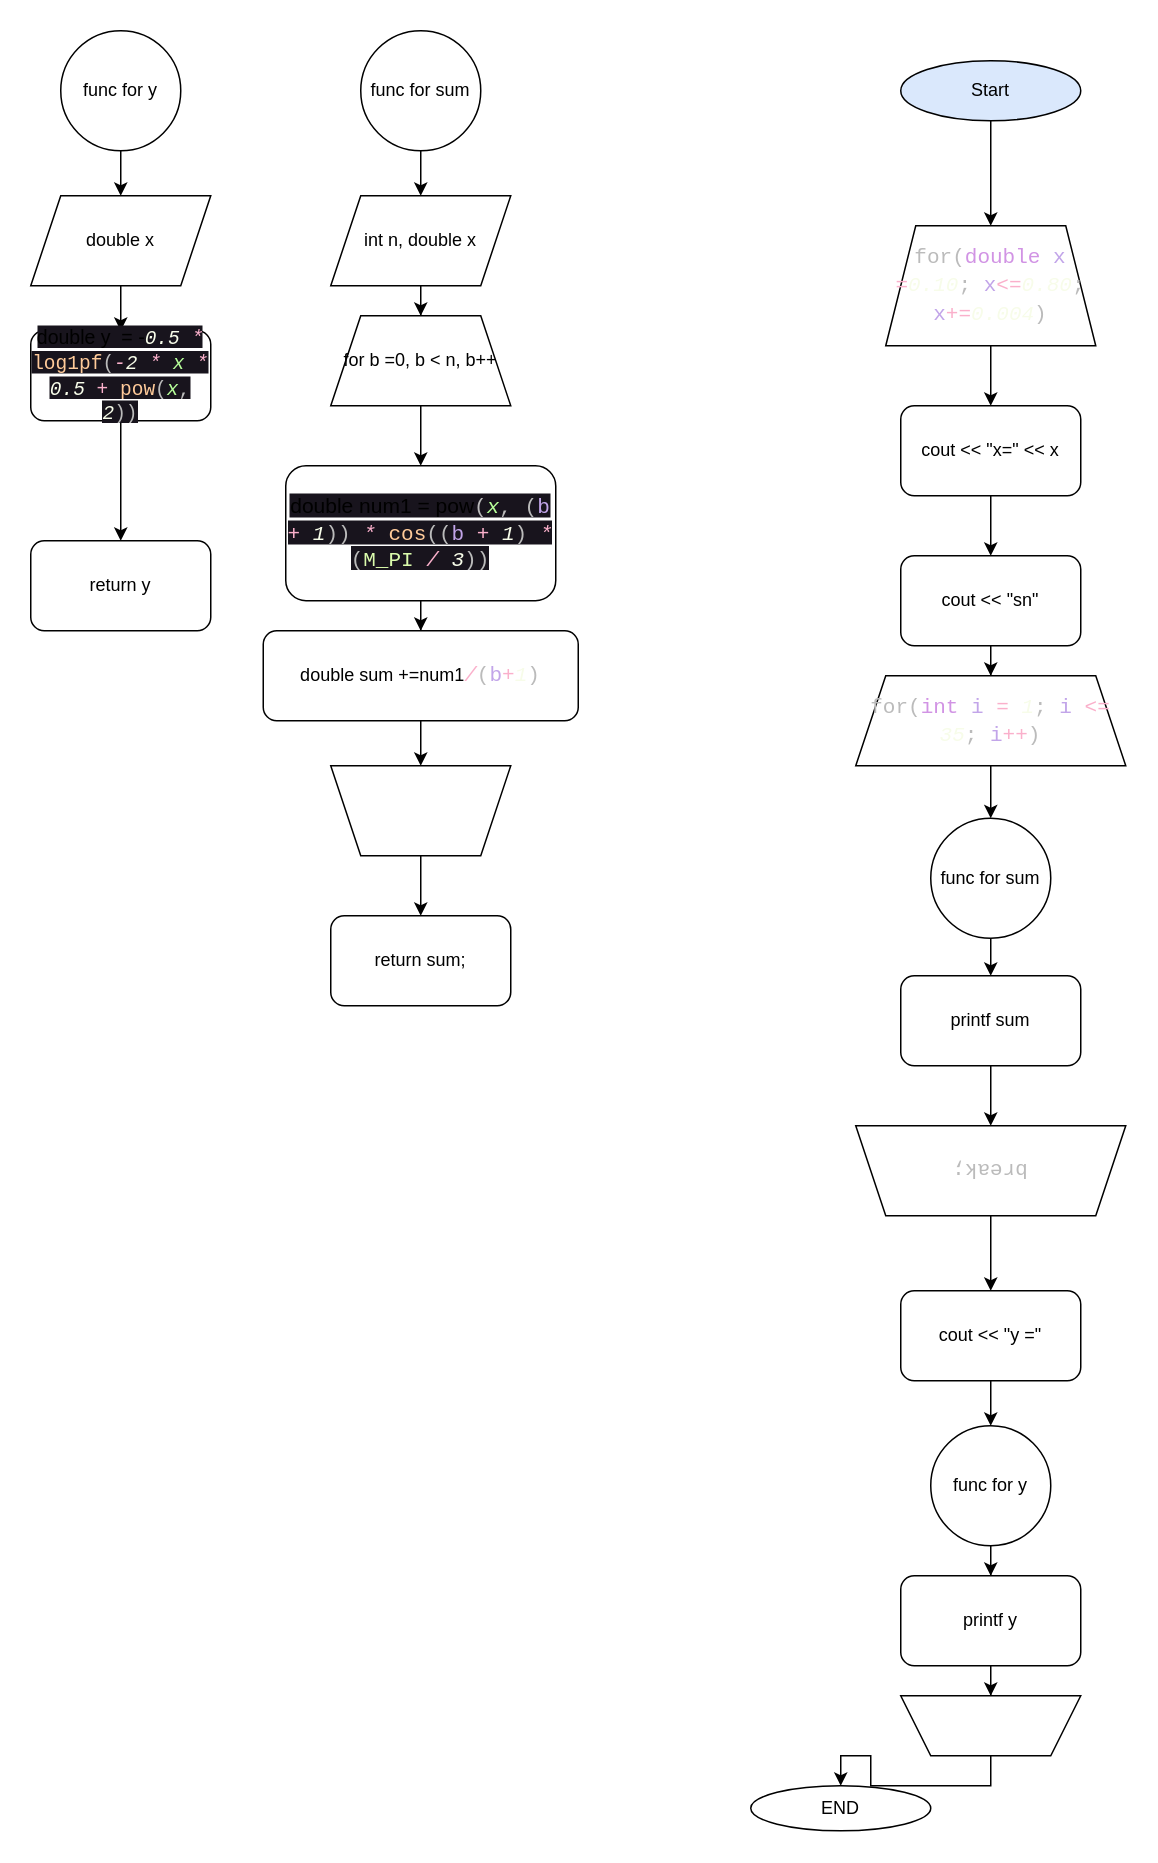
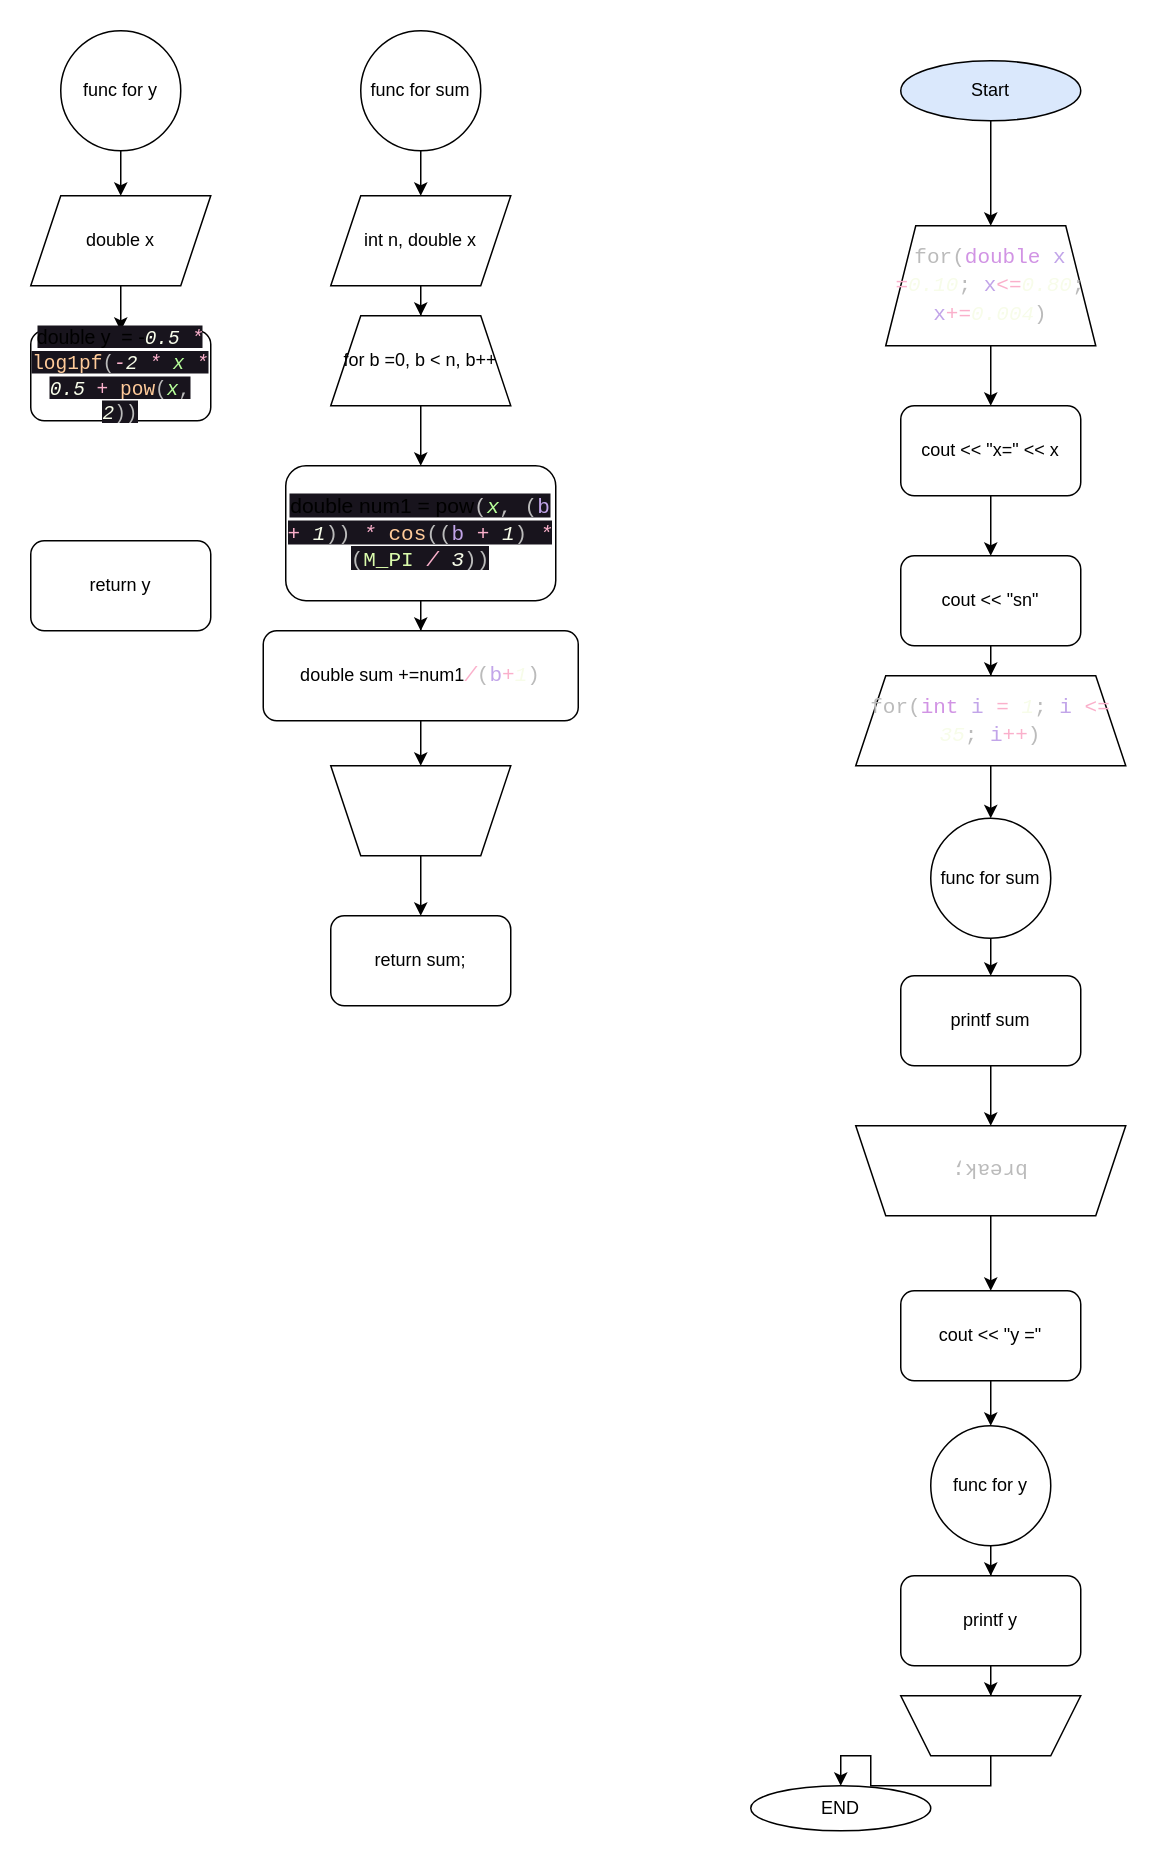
edge "double y = -0.5 * log1pf(-2 * x * 0.5 + pow(x, 2))" -> "return y": removed
